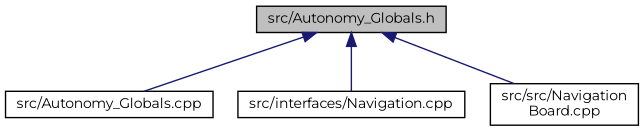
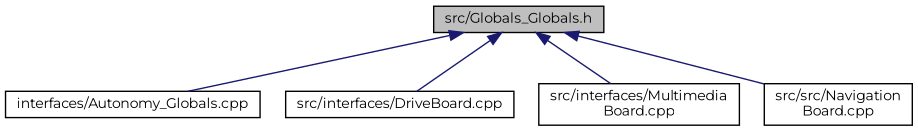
node "src/Autonomy_Globals.h": label "src/Autonomy_Globals.h" -> "src/Globals_Globals.h"
node "src/Autonomy_Globals.cpp": label "src/Autonomy_Globals.cpp" -> "interfaces/Autonomy_Globals.cpp"
node "src/interfaces/Navigation.cpp": label "src/interfaces/Navigation.cpp" -> "src/interfaces/DriveBoard.cpp"
node "src/interfaces/Multimedia Board.cpp": added
